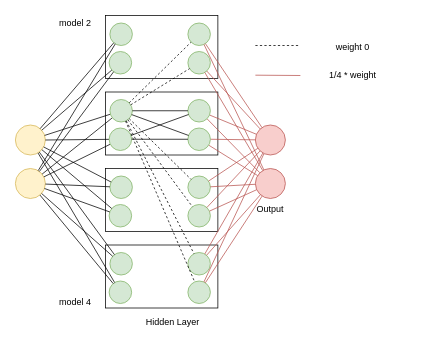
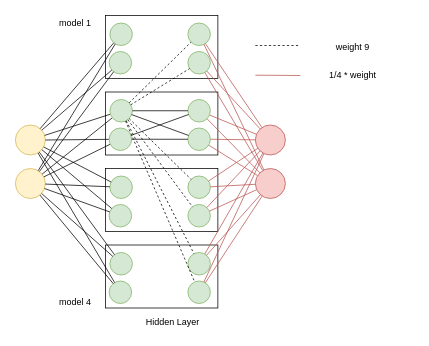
node "model 2": label "model 2" -> "model 1"
node "weight 0": label "weight 0" -> "weight 9"
node "Output": removed
